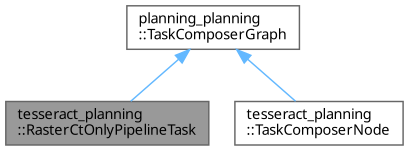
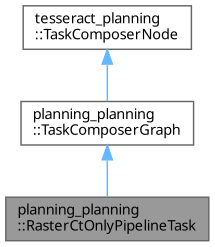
edge "tesseract_planning ::TaskComposerNode" -> "planning_planning ::TaskComposerGraph": reversed
node "tesseract_planning ::RasterCtOnlyPipelineTask": label "tesseract_planning ::RasterCtOnlyPipelineTask" -> "planning_planning ::RasterCtOnlyPipelineTask"
